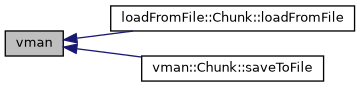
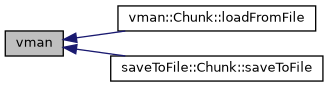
node "loadFromFile::Chunk::loadFromFile": label "loadFromFile::Chunk::loadFromFile" -> "vman::Chunk::loadFromFile"
node "vman::Chunk::saveToFile": label "vman::Chunk::saveToFile" -> "saveToFile::Chunk::saveToFile"
